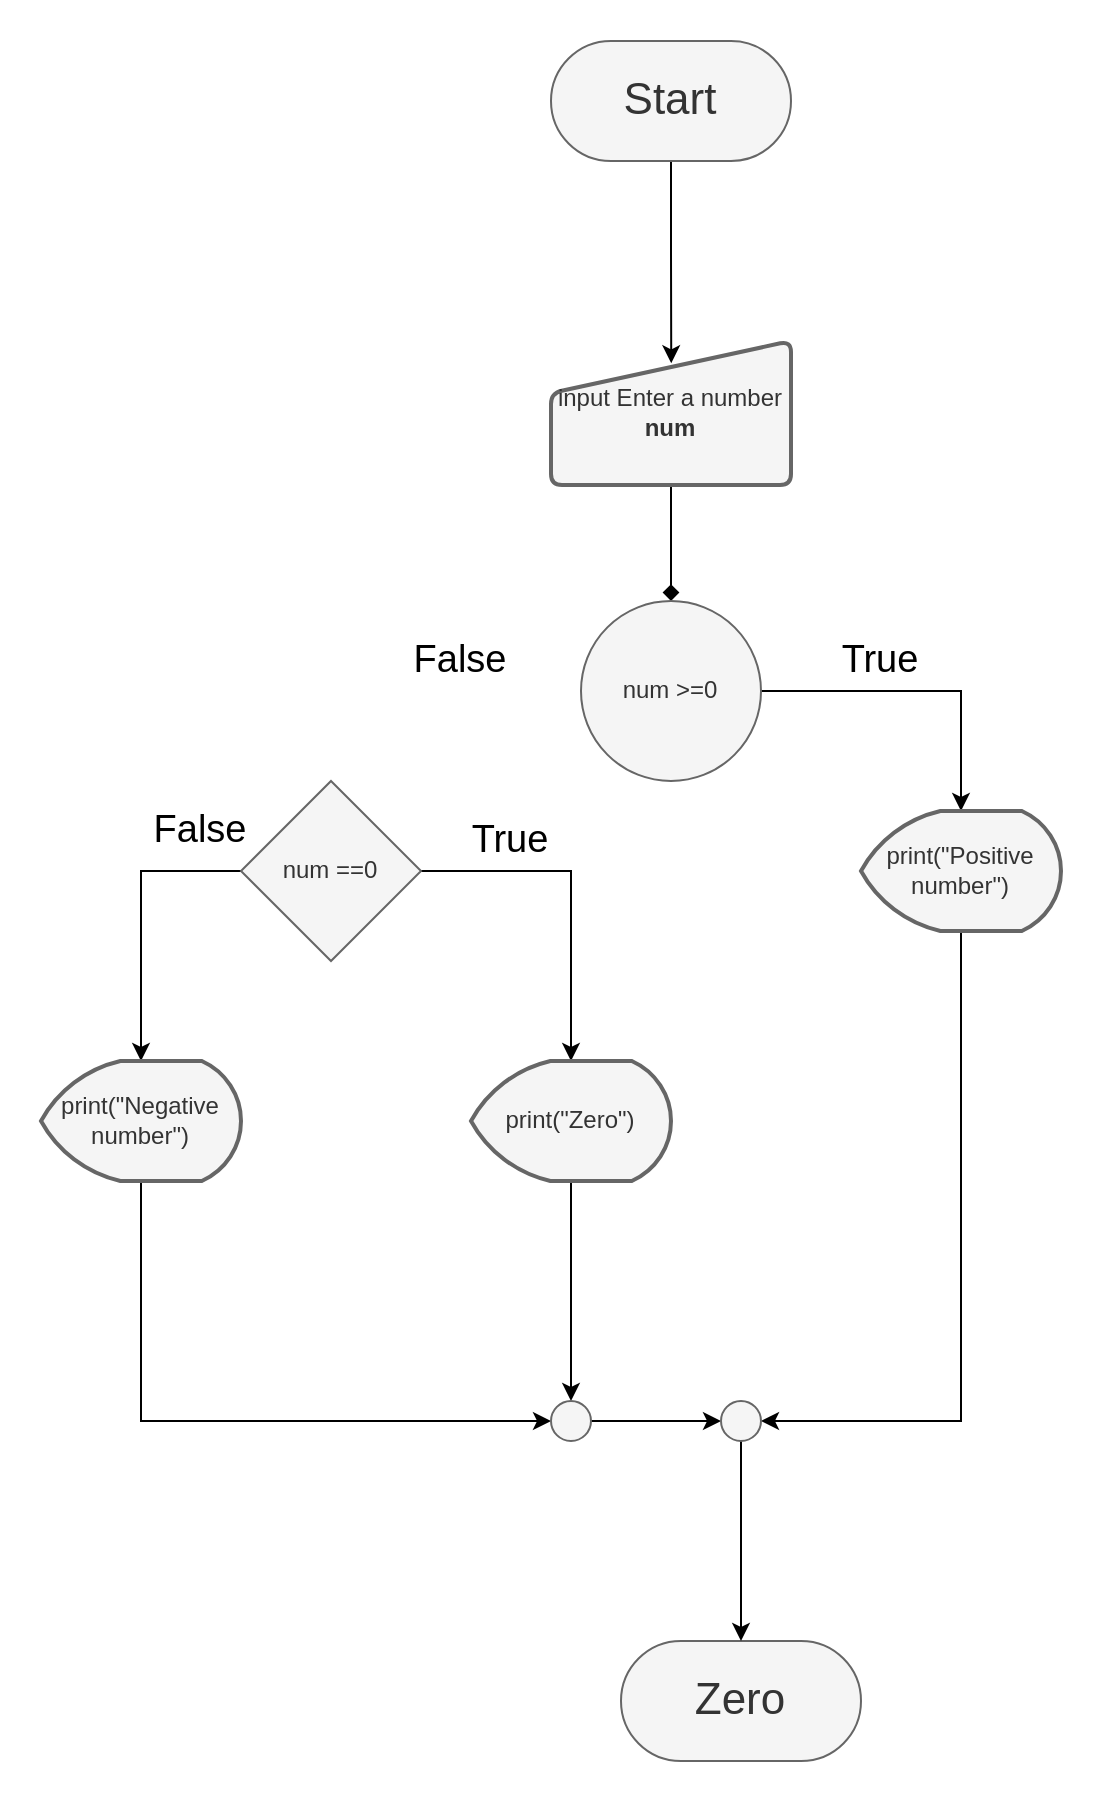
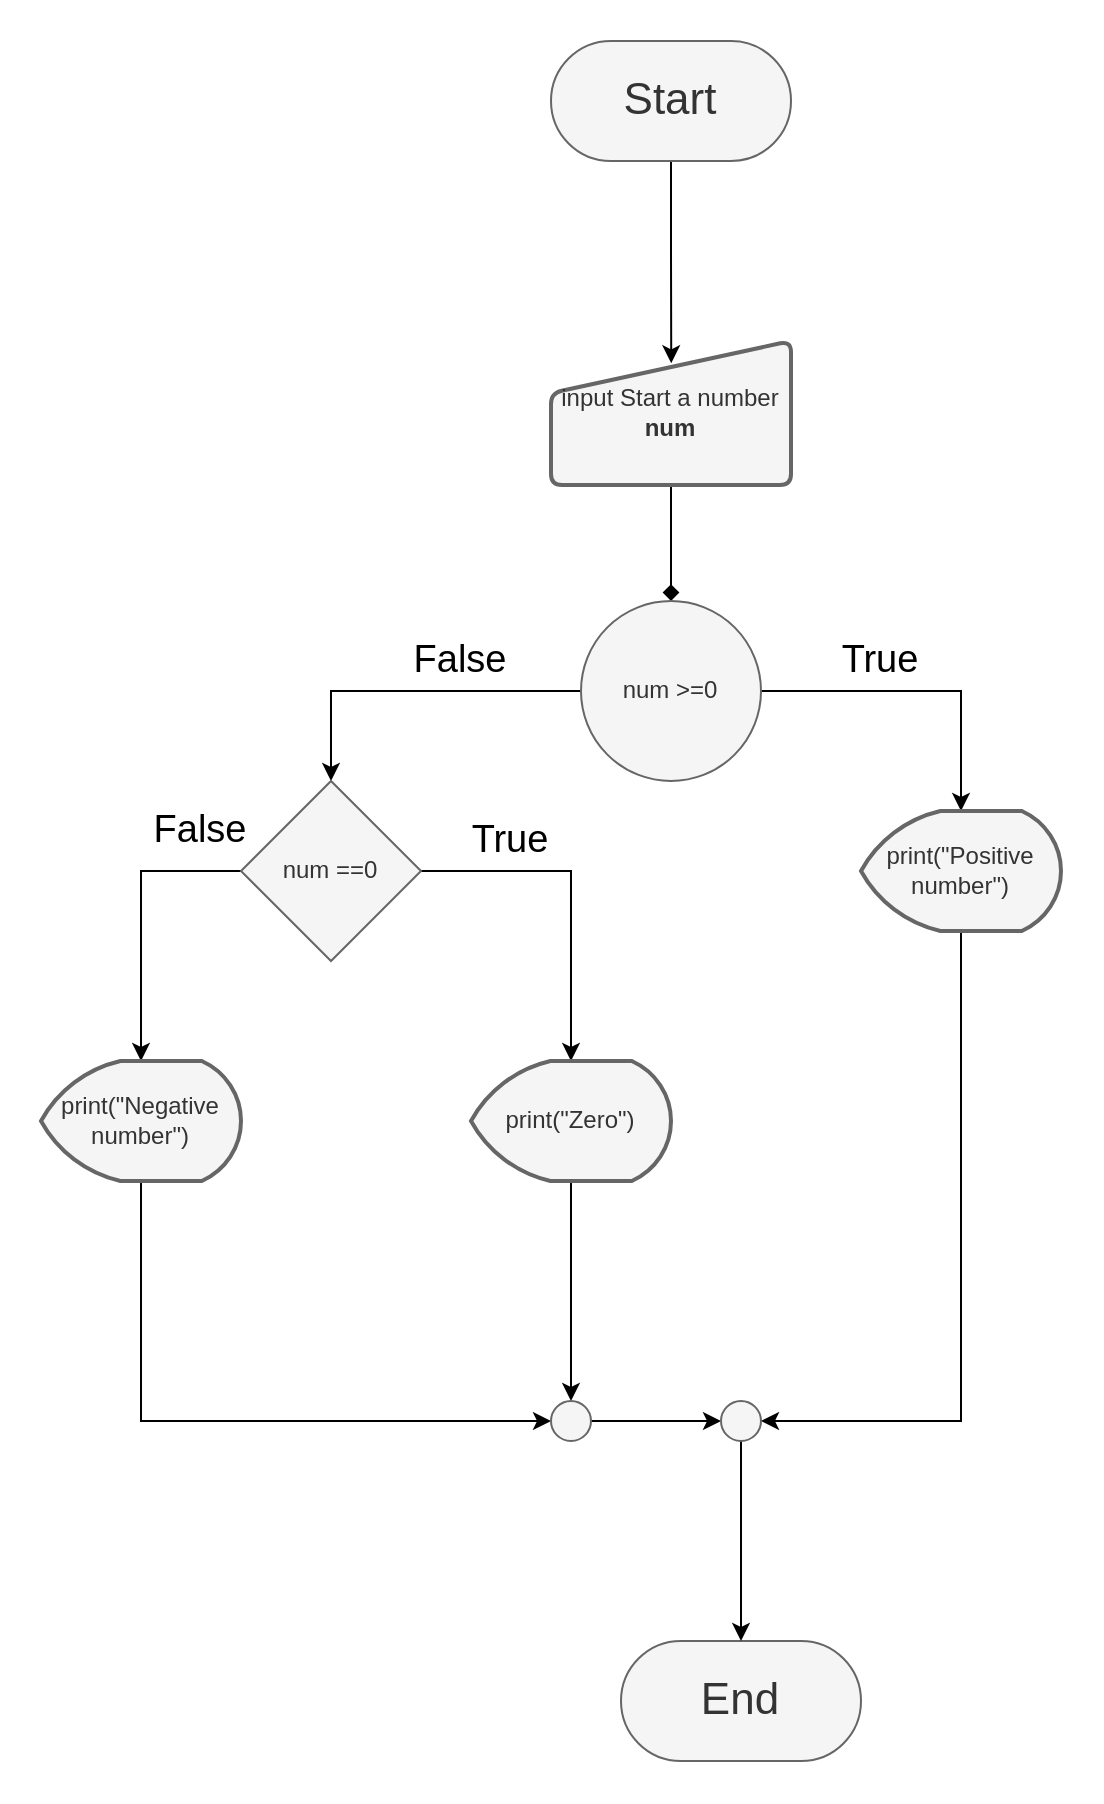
node "input Enter a number num": label "input Enter a number num" -> "input Start a number num"
edge "num >=0" -> "num ==0": added
node "Zero": label "Zero" -> "End"
